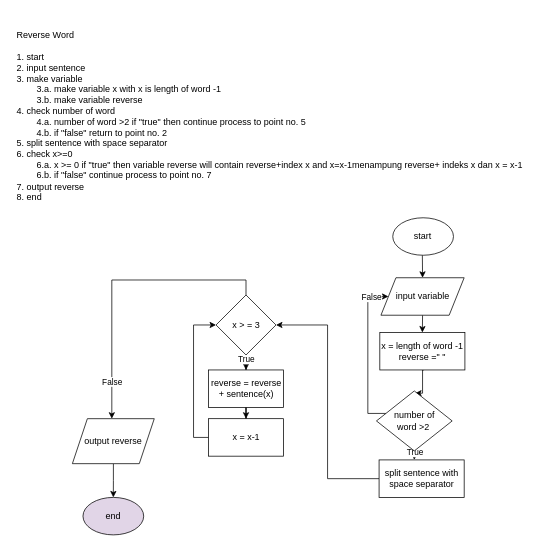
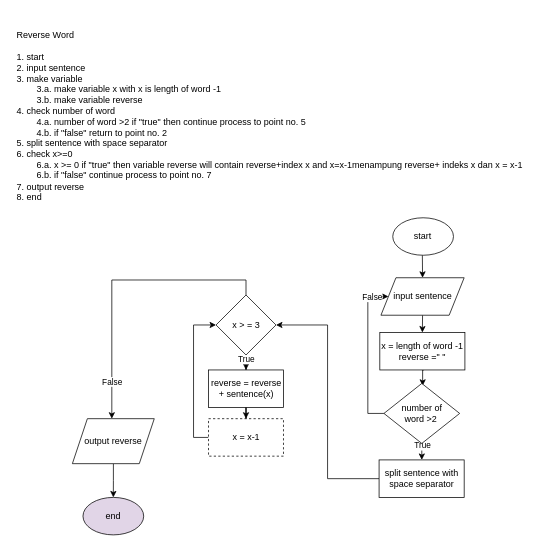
node "input variable": label "input variable" -> "input sentence"
node "number of word >2": moved (414, 421) -> (422, 414)
node "x = x-1": style solid -> dashed
